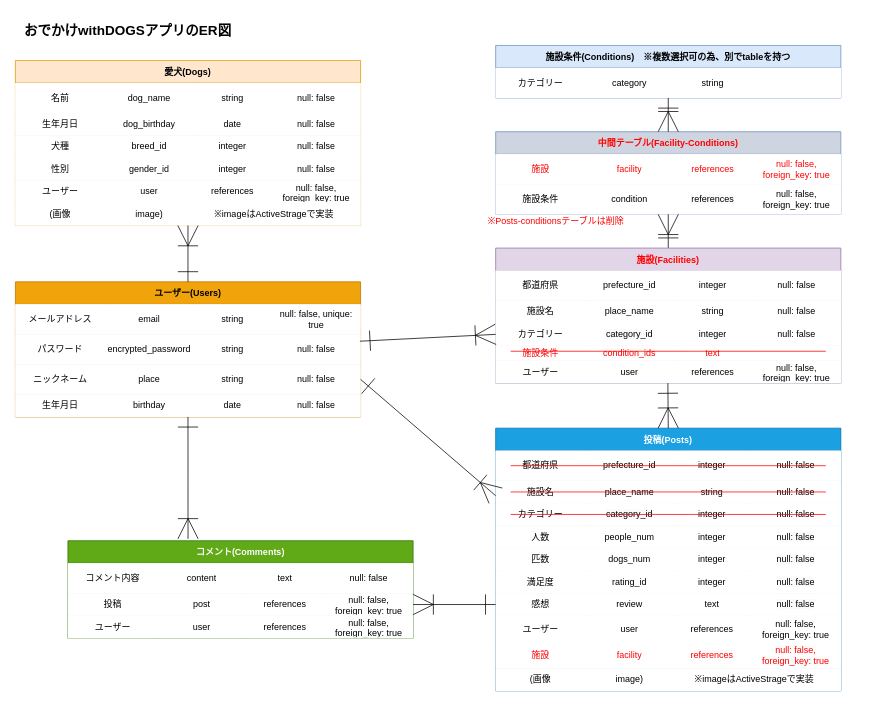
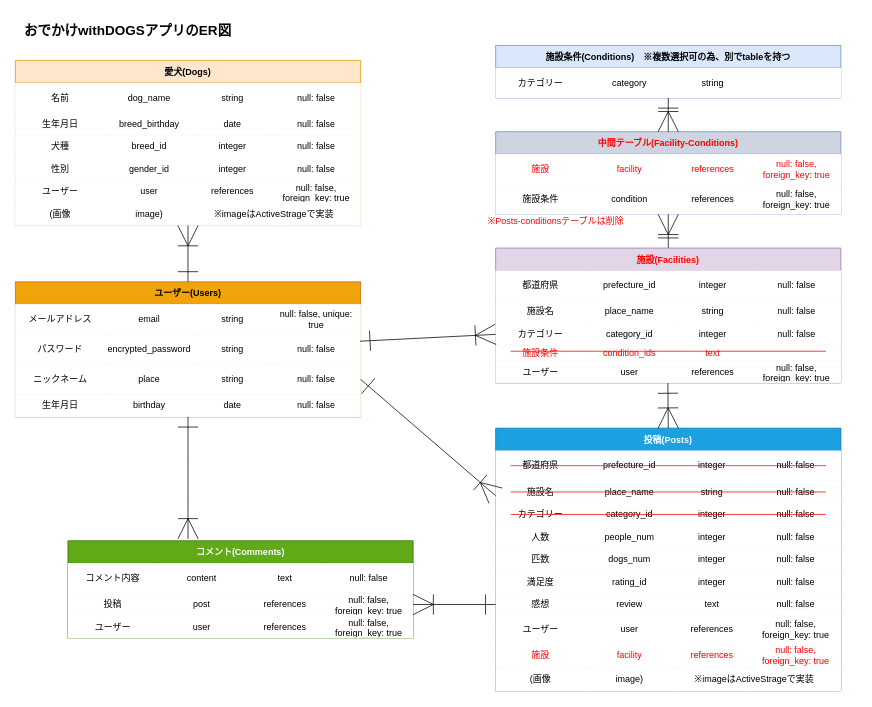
node "dog_birthday": label "dog_birthday" -> "breed_birthday"
